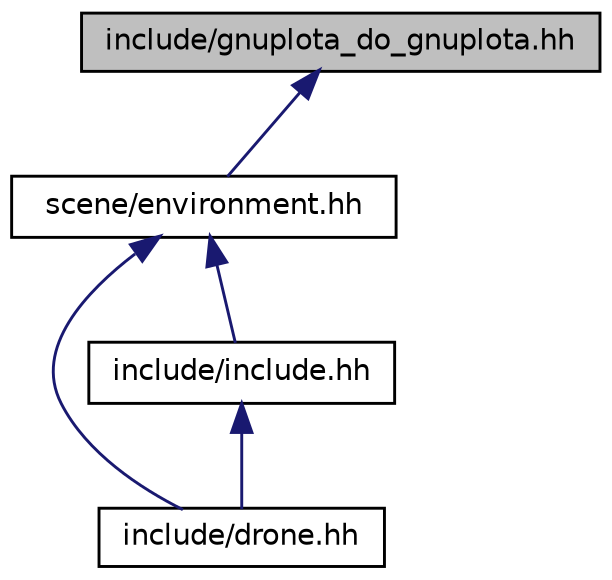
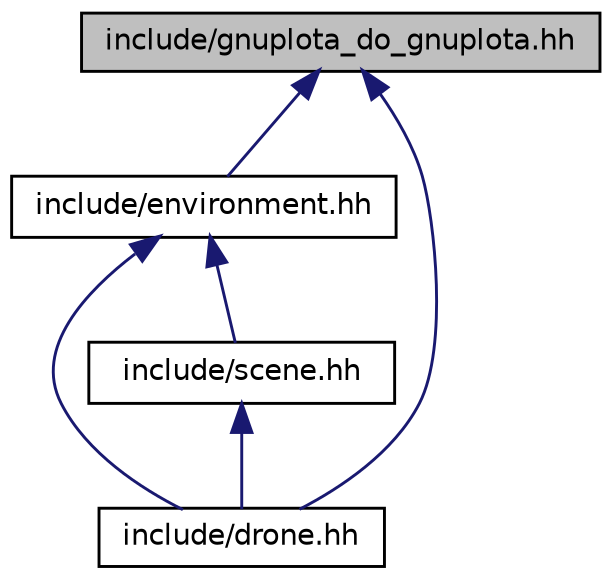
node "scene/environment.hh": label "scene/environment.hh" -> "include/environment.hh"
edge "include/drone.hh" -> "include/gnuplota_do_gnuplota.hh": added
node "include/include.hh": label "include/include.hh" -> "include/scene.hh"
